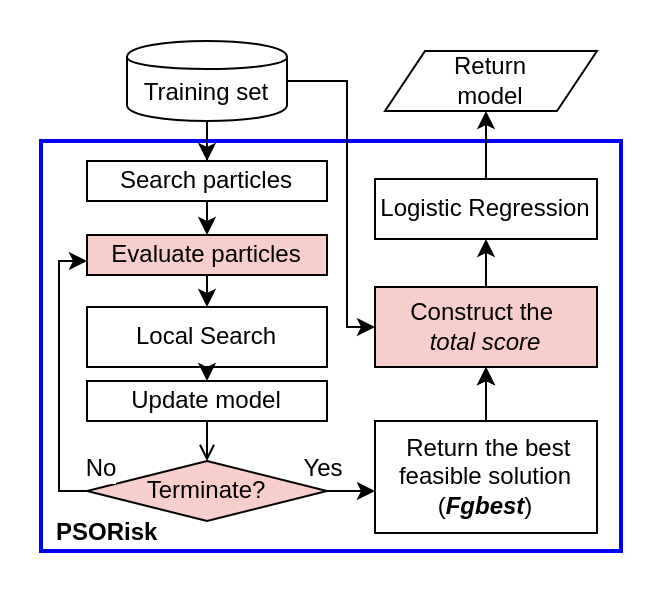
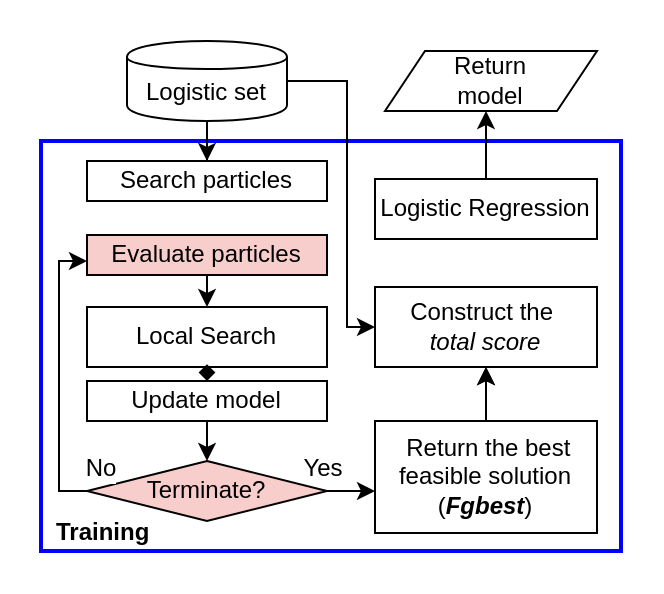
node "Training set": label "Training set" -> "Logistic set"
edge "Search particles" -> "Evaluate particles": removed
edge "Construct the total score" -> "Logistic Regression": removed
node "Construct the total score": fillcolor #f8cecc -> #ffffff
edge "Local Search" -> "Update model": arrowhead classic -> diamond
edge "Update model" -> "Terminate?": arrowhead open -> classic
node "PSORisk": label "PSORisk" -> "Training"
